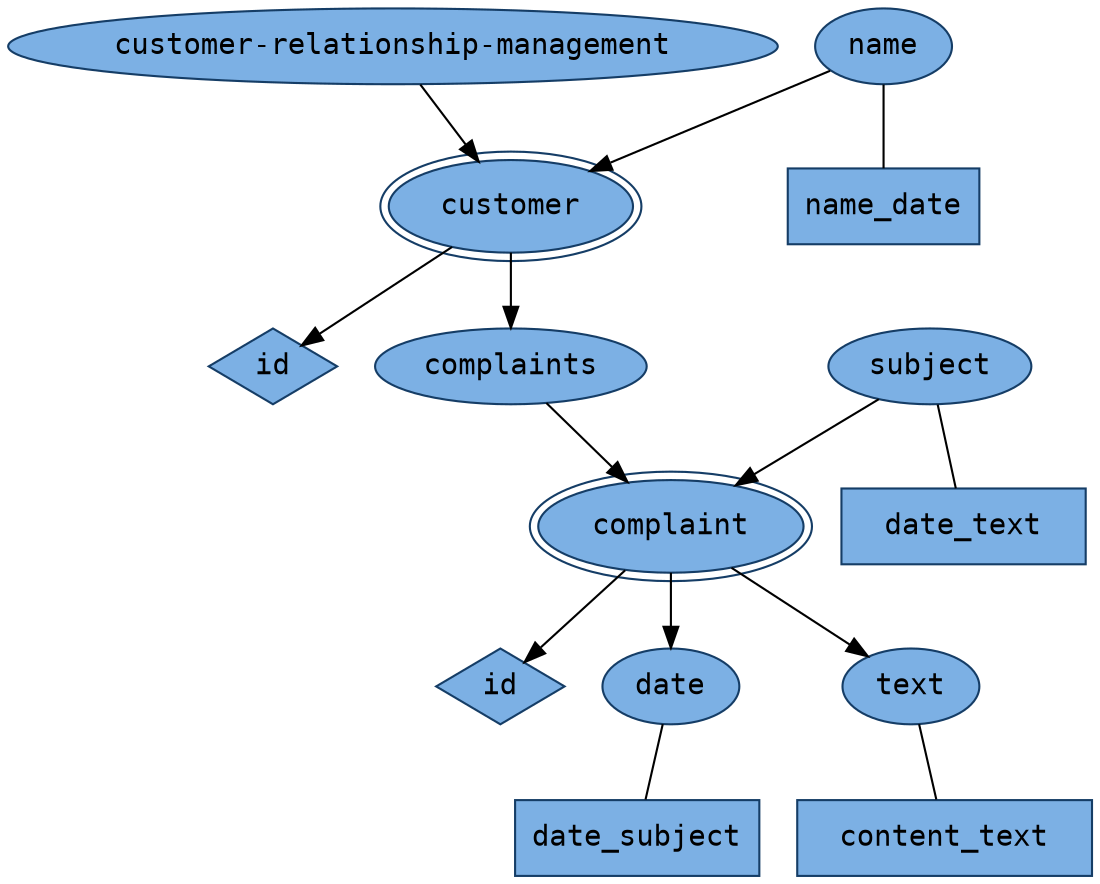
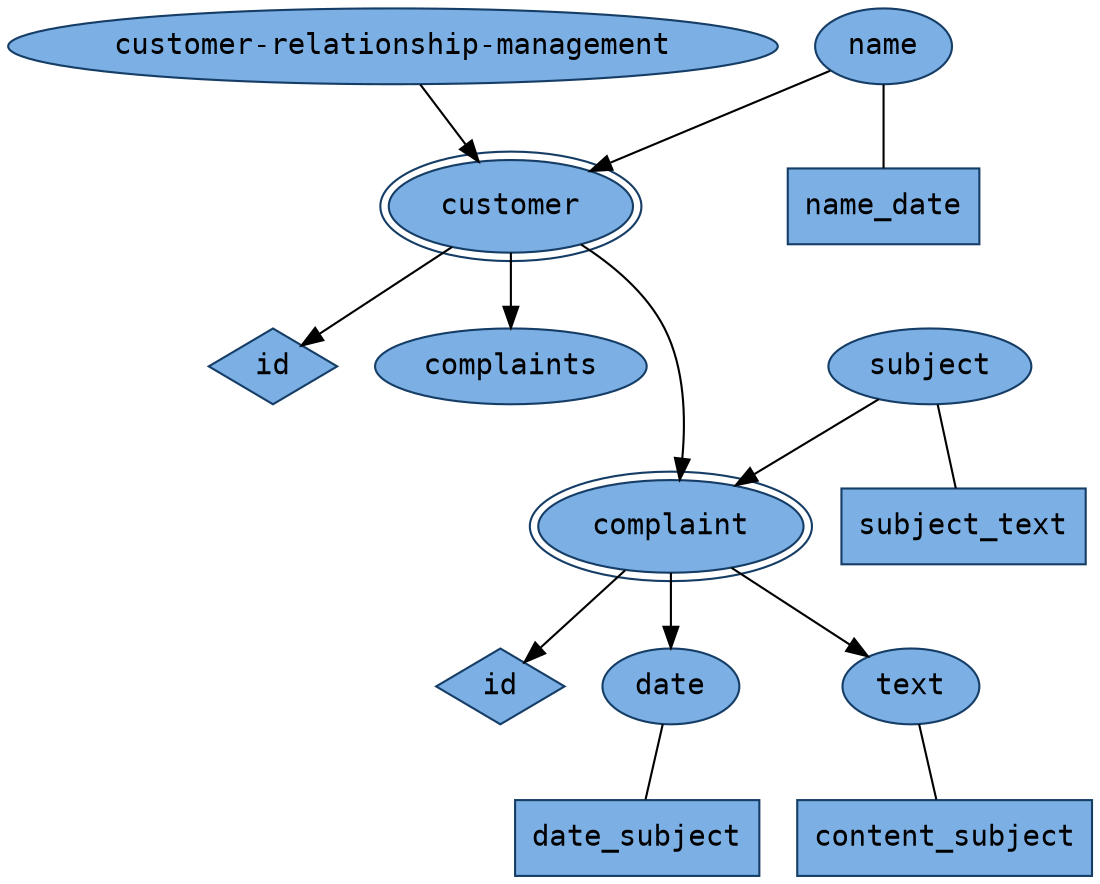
edge "complaints" -> "complaint": now "customer" -> "complaint"
node "date_text": label "date_text" -> "subject_text"
node "content_text": label "content_text" -> "content_subject"
